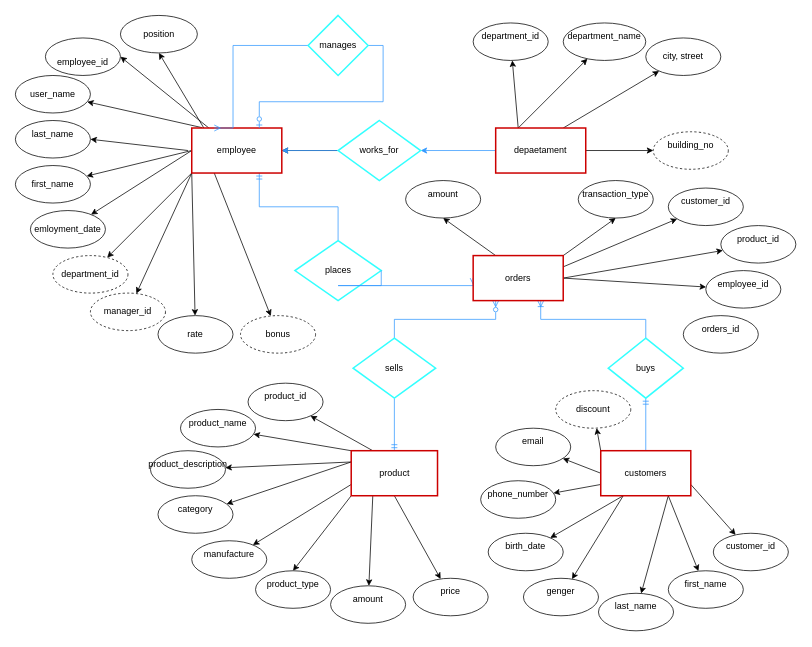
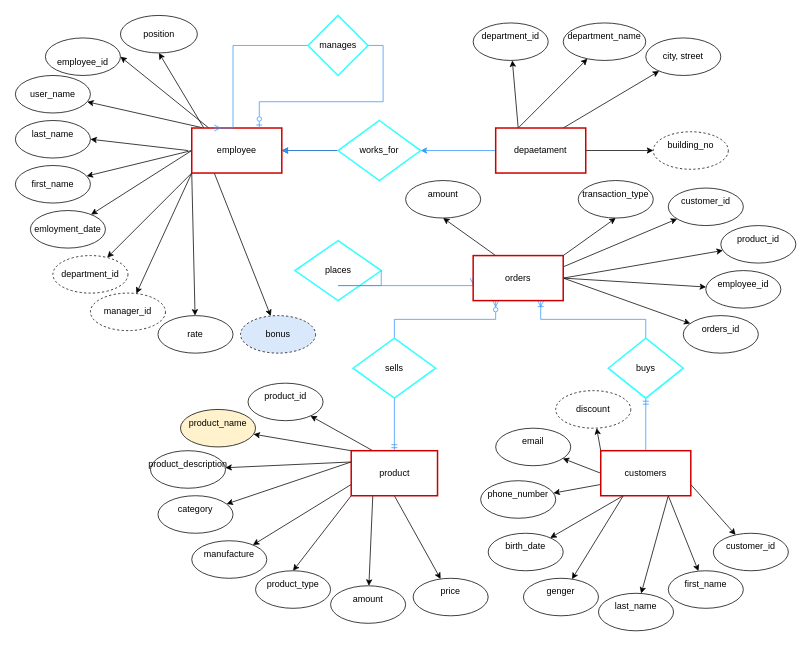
edge "places" -> "employee": removed
edge "orders" -> "orders_id": added
node "bonus": fillcolor #ffffff -> #dae8fc
node "product_name": fillcolor #ffffff -> #fff2cc
